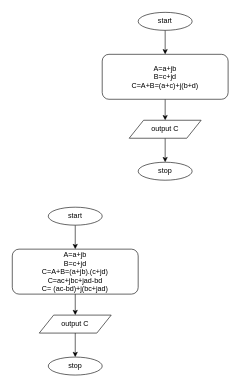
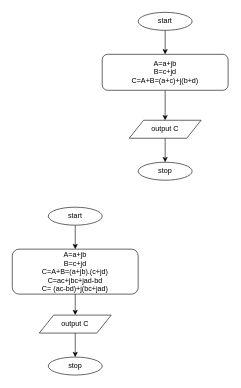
node "A=a+jb B=c+jd C=A+B=(a+c)+j(b+d)": size 126x45 -> 126x36
